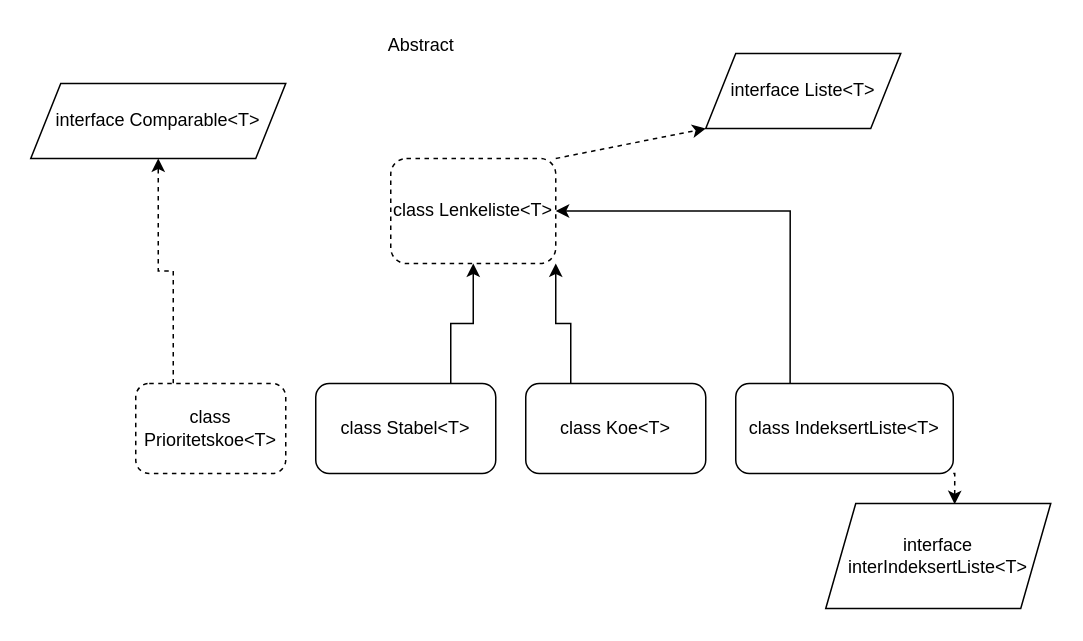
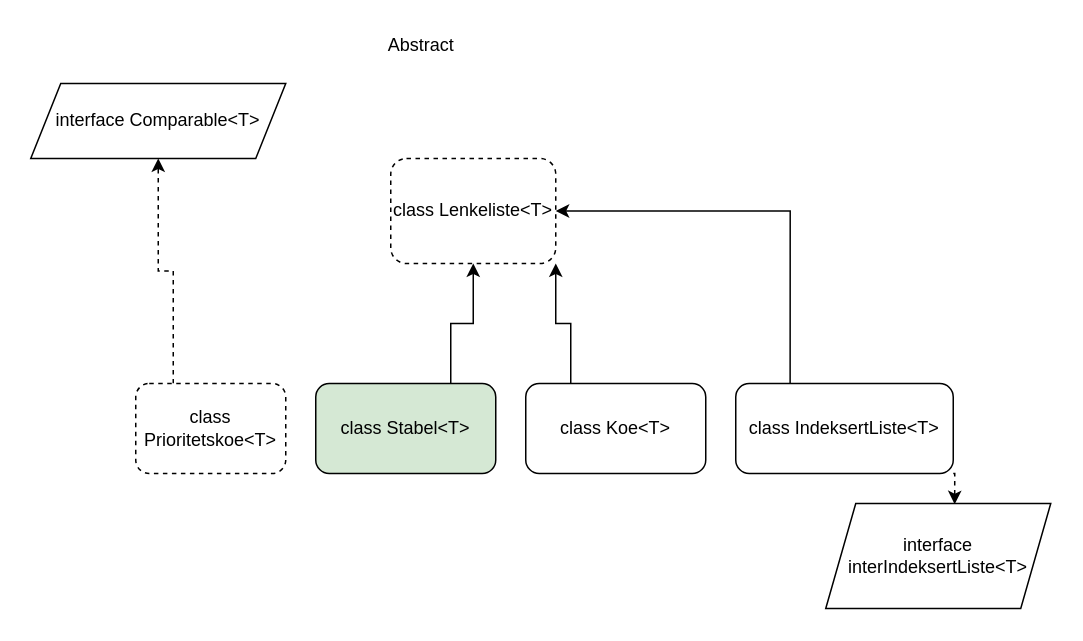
node "interface Liste<T>": removed
edge "class Lenkeliste<T>" -> "interface Liste<T>": removed
node "class Stabel<T>": fillcolor #ffffff -> #d5e8d4
